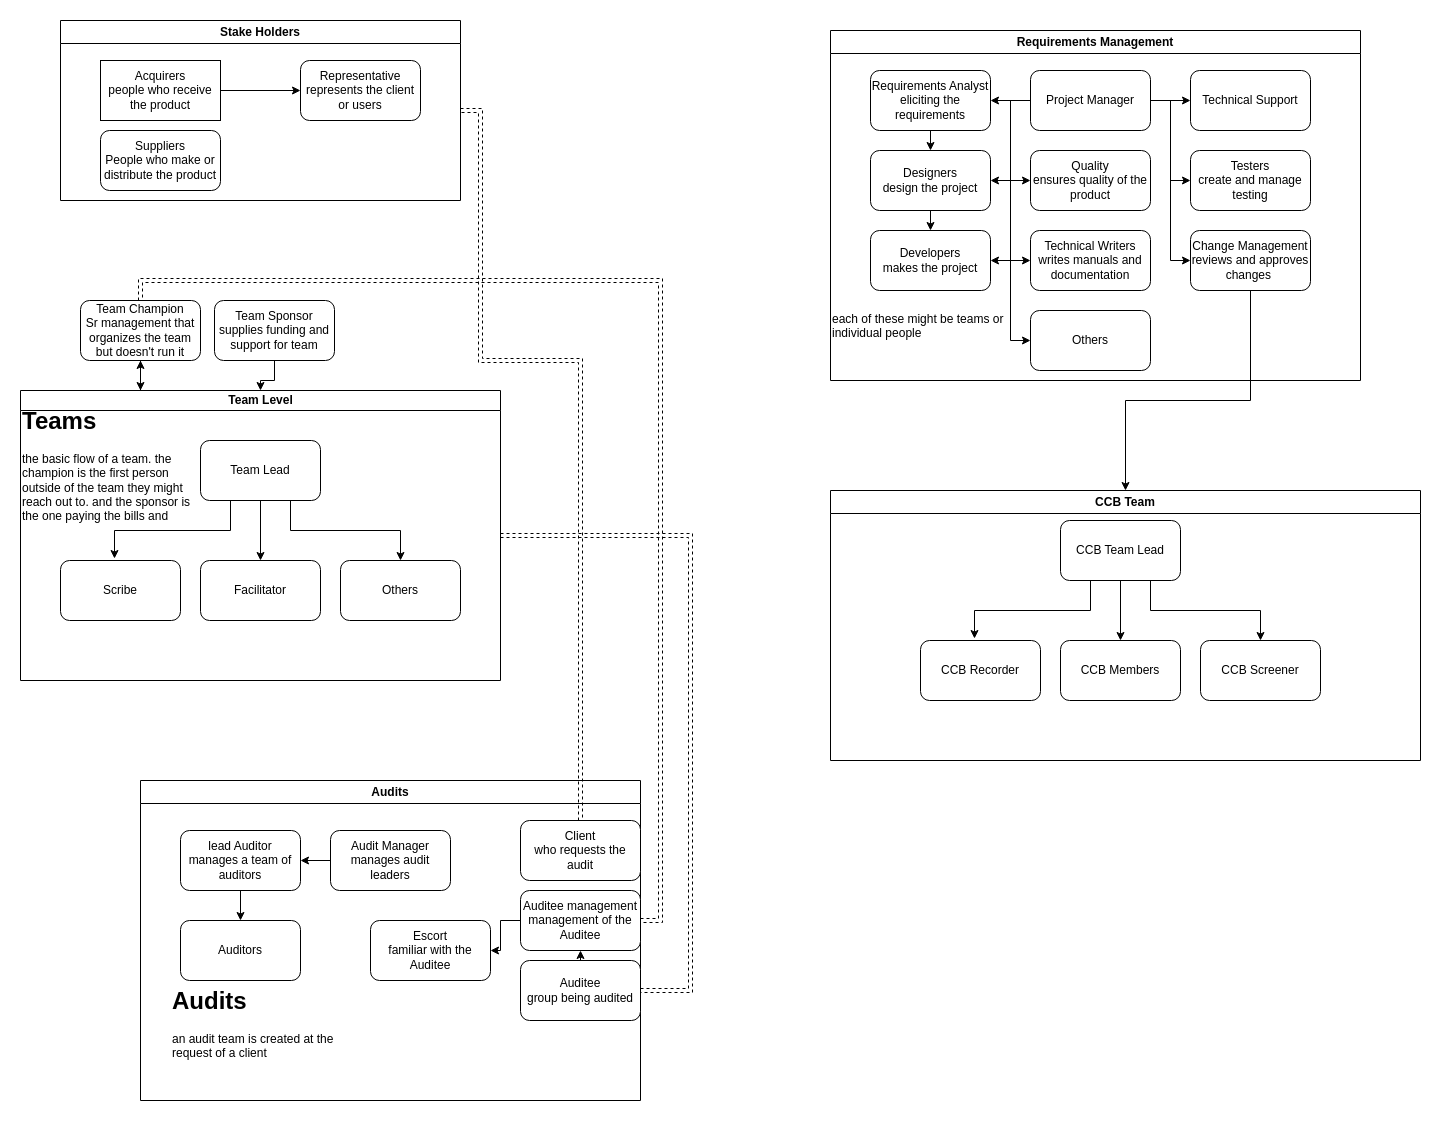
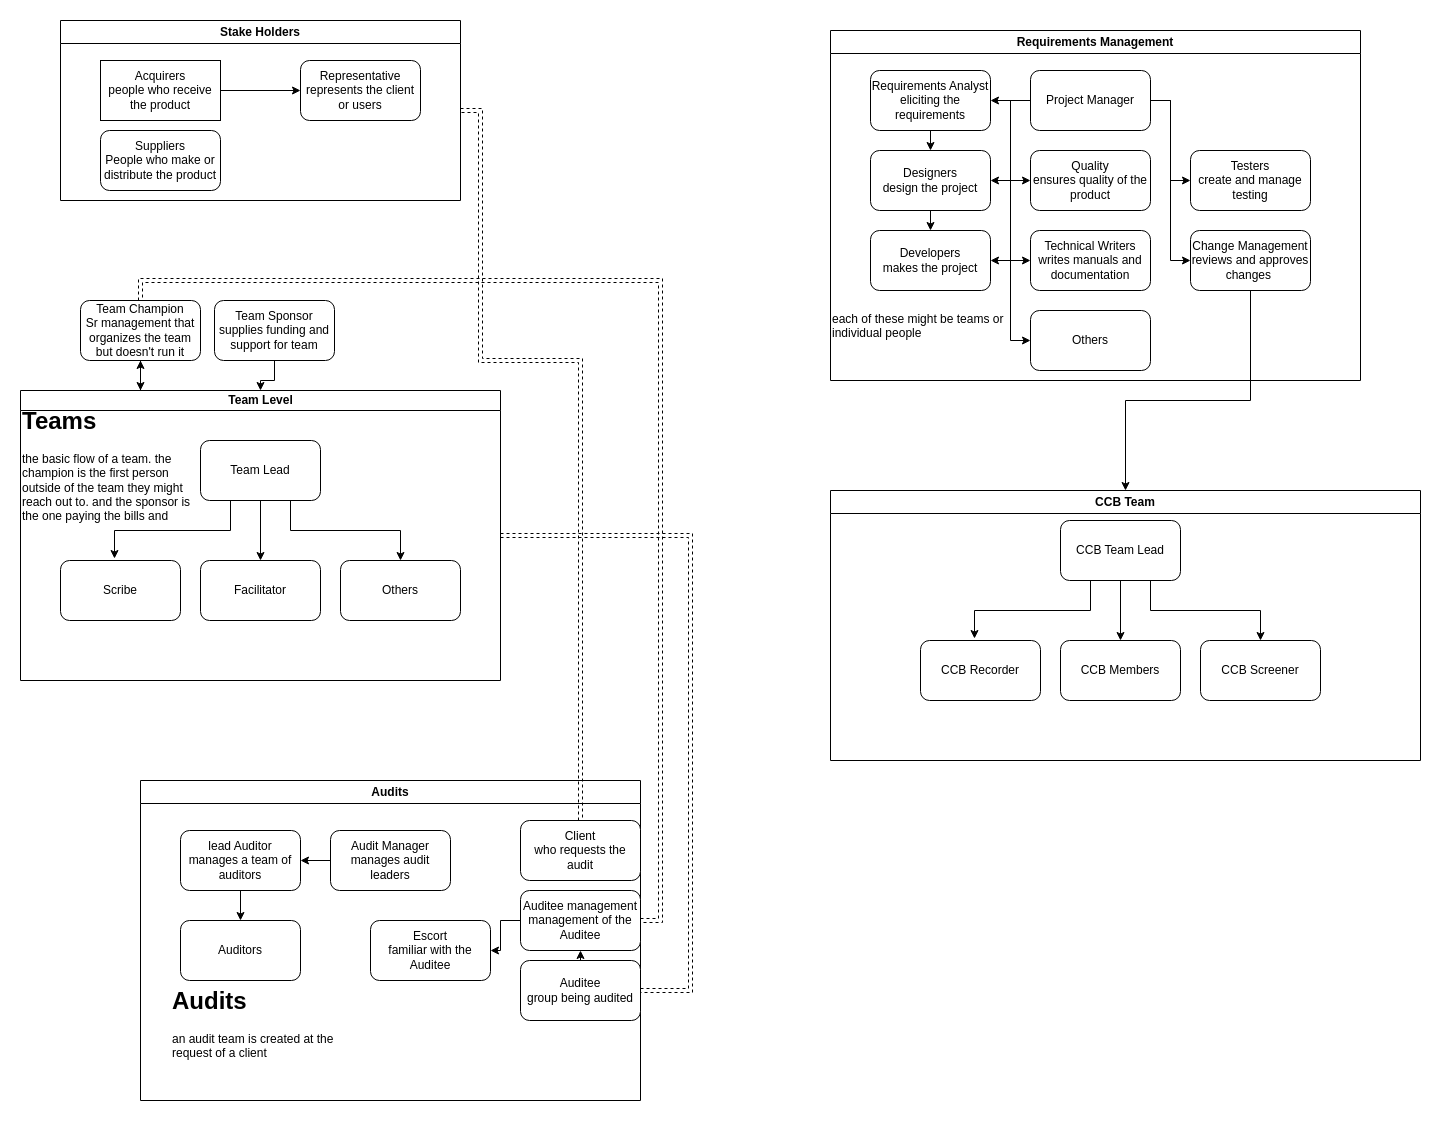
edge "Project Manager" -> "Technical Support": removed
node "Technical Support": removed
